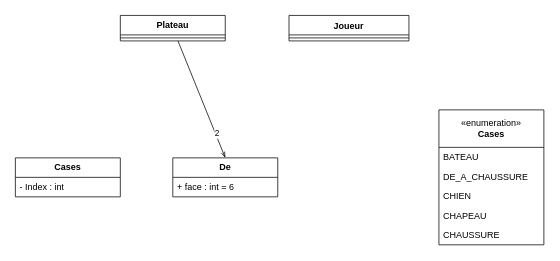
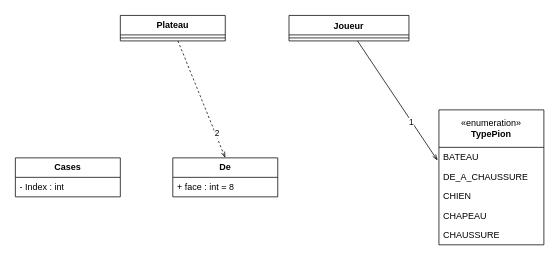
edge "Plateau" -> "De": style solid -> dashed
edge "Joueur" -> "BATEAU": added, label "1"
node "«enumeration» Cases": label "«enumeration» Cases" -> "«enumeration» TypePion"
node "+ face : int = 6": label "+ face : int = 6" -> "+ face : int = 8"
